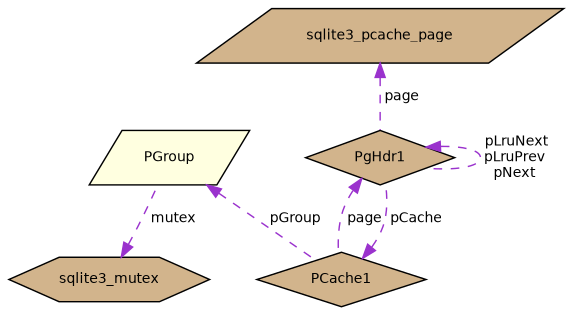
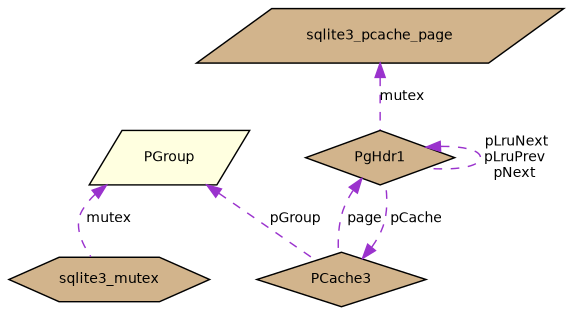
edge "PgHdr1" -> "sqlite3_pcache_page": label " page" -> " mutex"
edge "PGroup" -> "sqlite3_mutex": reversed
node "PCache1": label "PCache1" -> "PCache3"
